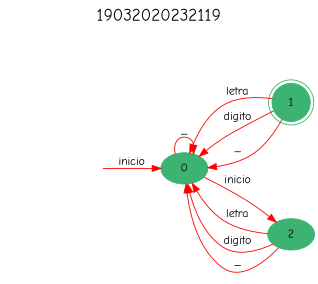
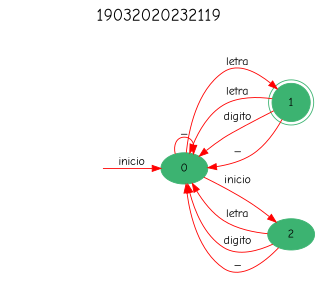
edge "0" -> "1": added, label "letra"
